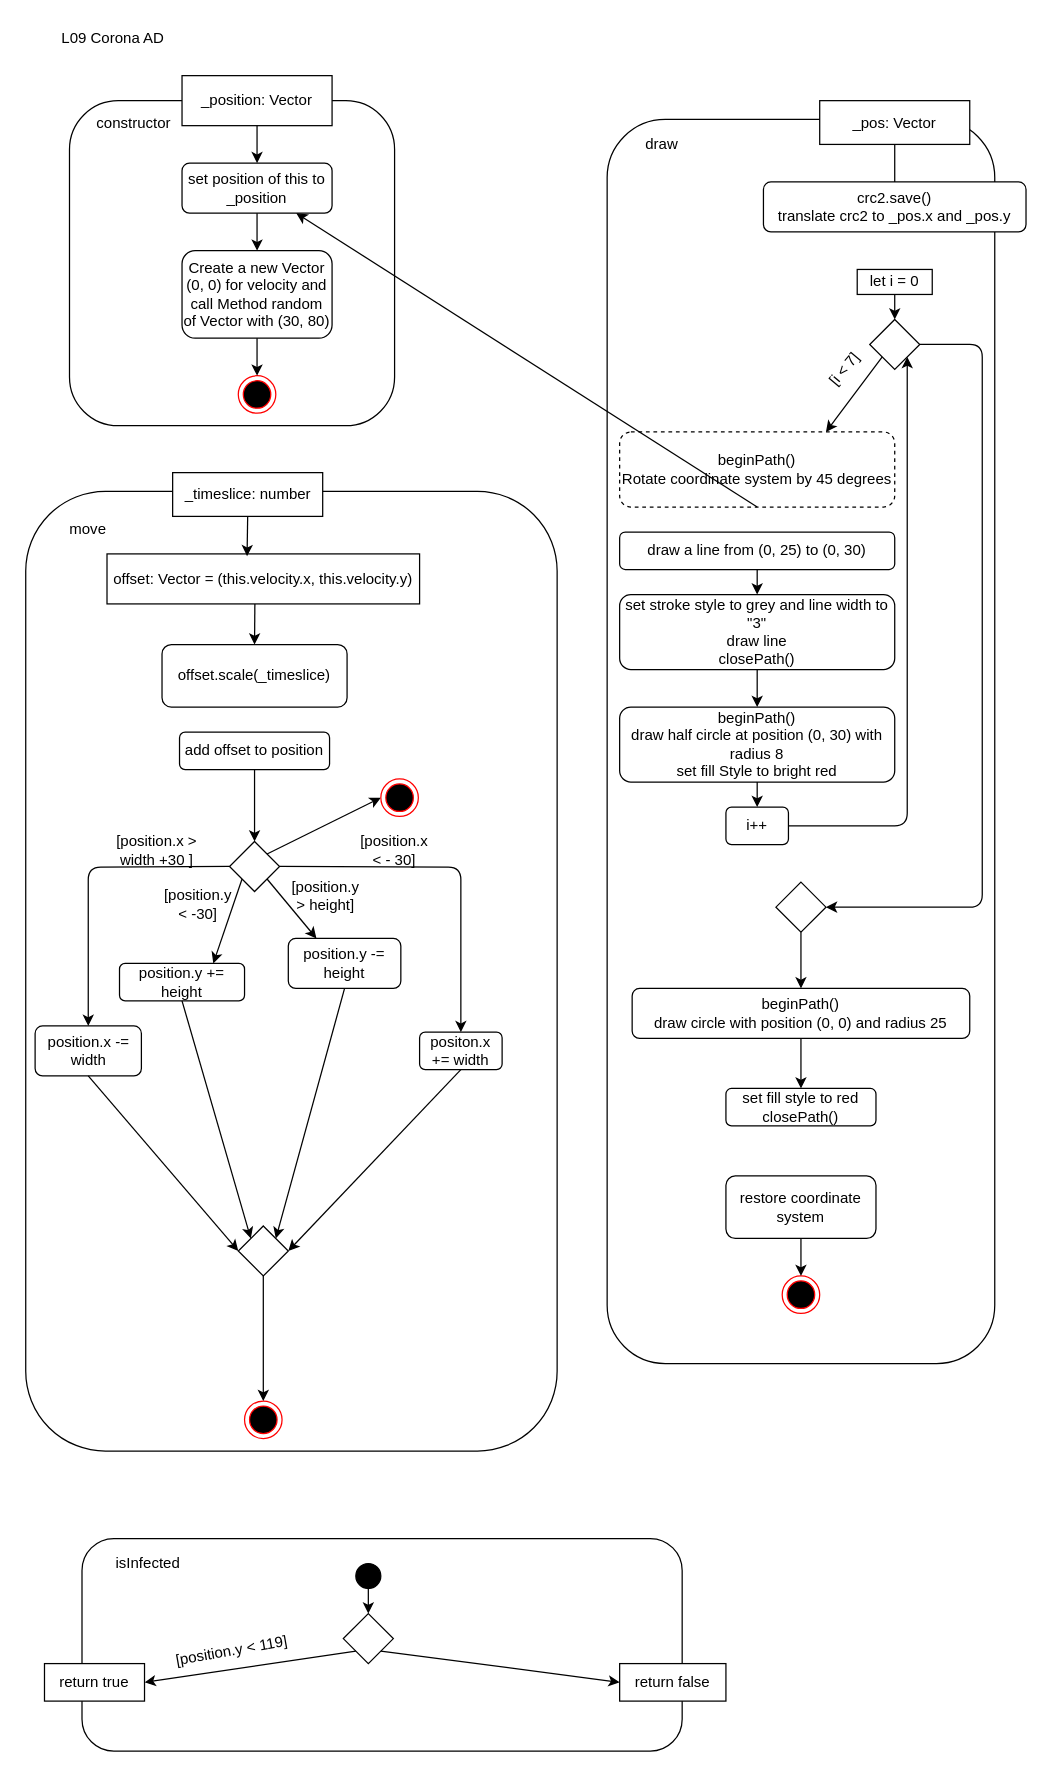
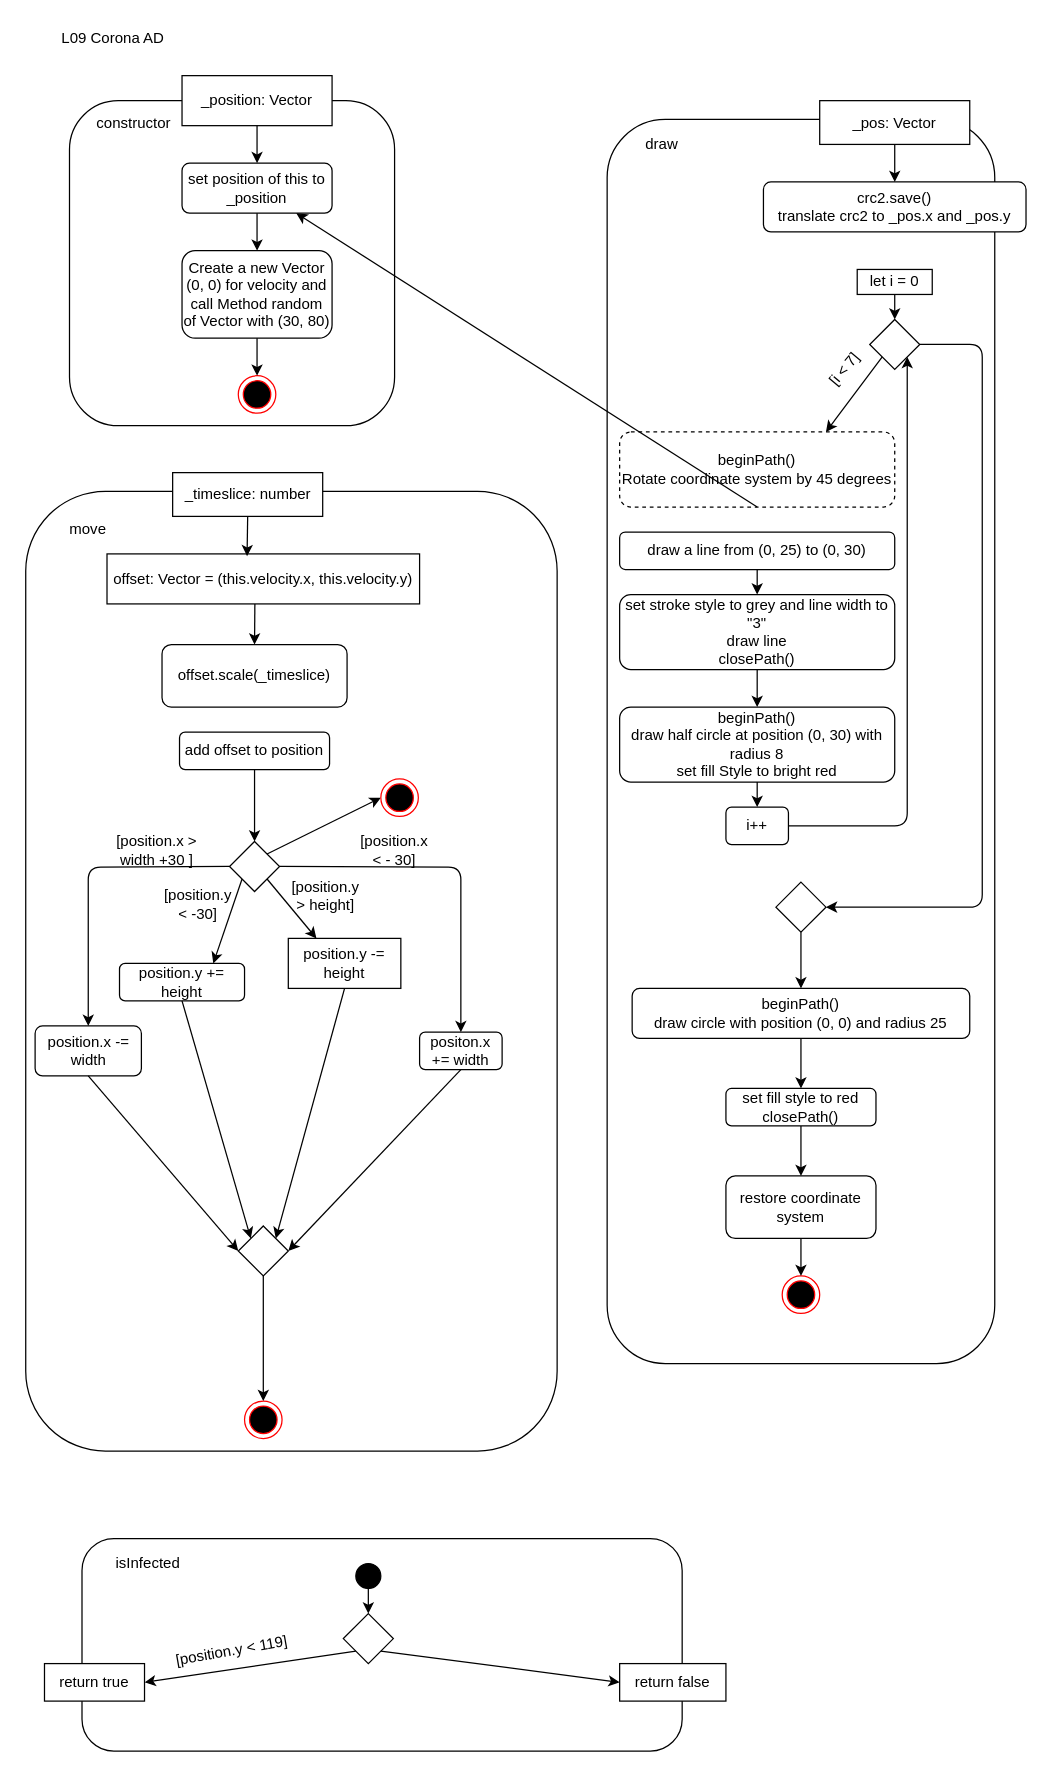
edge "_pos: Vector" -- "crc2.save() translate crc2 to _pos.x and _pos.y": arrowhead none -> classic
node "position.y -= height": shape rounded rectangle -> rectangle
edge "set fill style to red closePath()" -> "restore coordinate system": added
